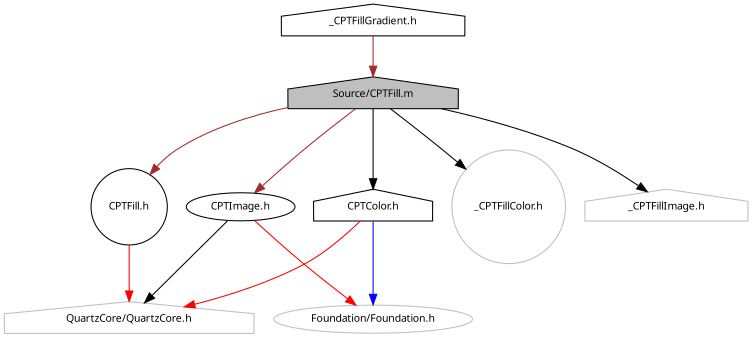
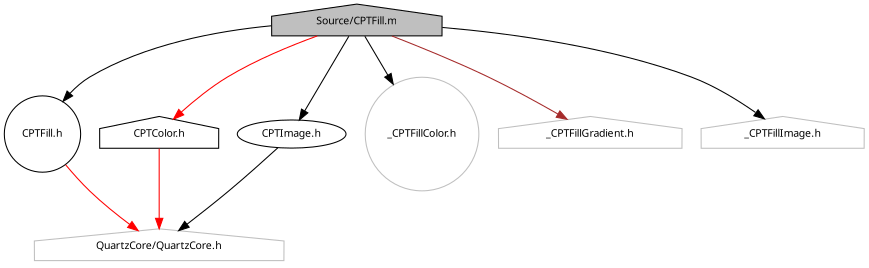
node "_CPTFillGradient.h": color black -> grey75
edge "_CPTFillGradient.h" -> "Source/CPTFill.m": reversed
edge "Source/CPTFill.m" -> "CPTFill.h": color brown -> black
edge "Source/CPTFill.m" -> "CPTColor.h": color black -> red
edge "Source/CPTFill.m" -> "CPTImage.h": color brown -> black
node "Foundation/Foundation.h": removed
